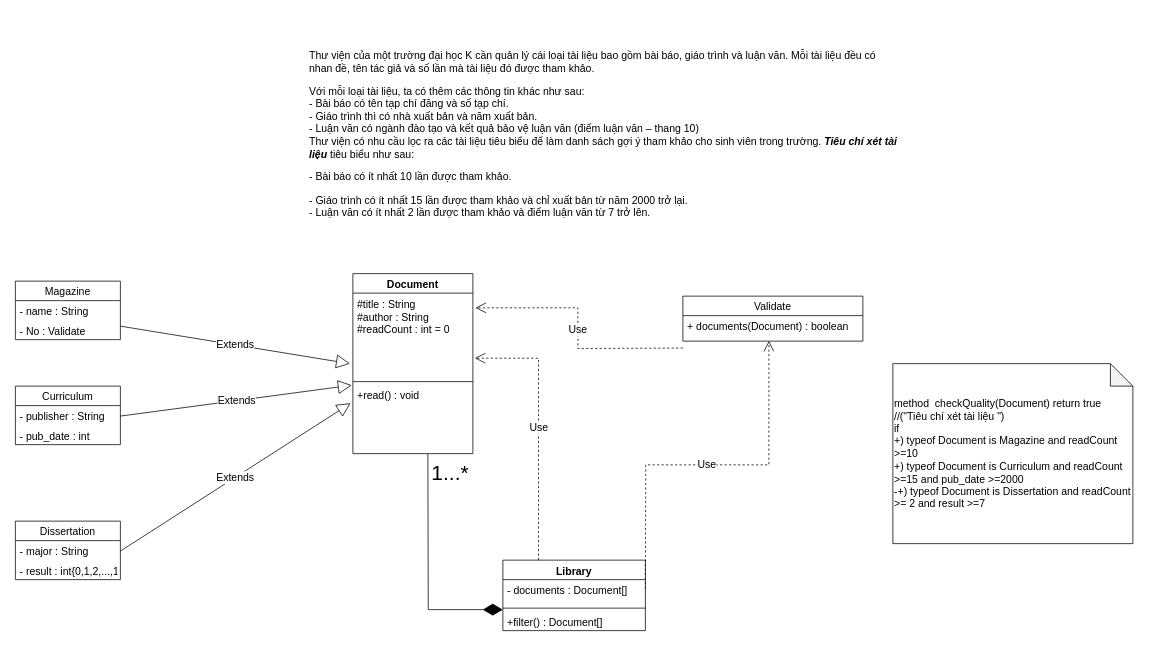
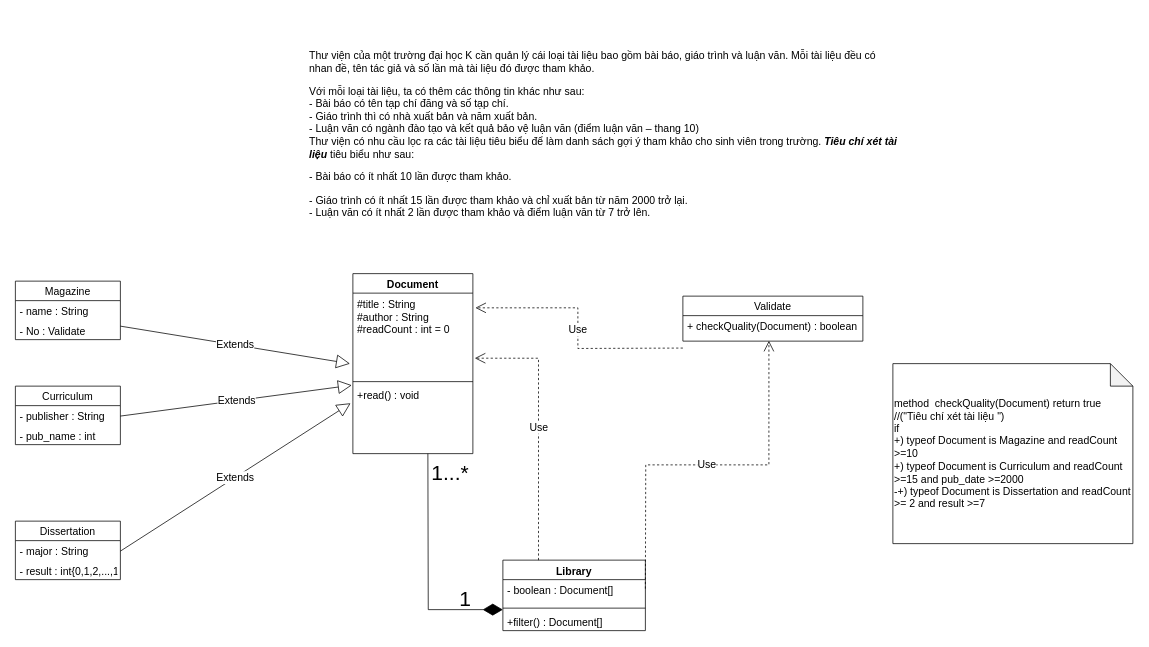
node "+ documents(Document) : boolean": label "+ documents(Document) : boolean" -> "+ checkQuality(Document) : boolean"
node "- pub_date : int": label "- pub_date : int" -> "- pub_name : int"
node "- documents : Document[]": label "- documents : Document[]" -> "- boolean : Document[]"
node "1": added
